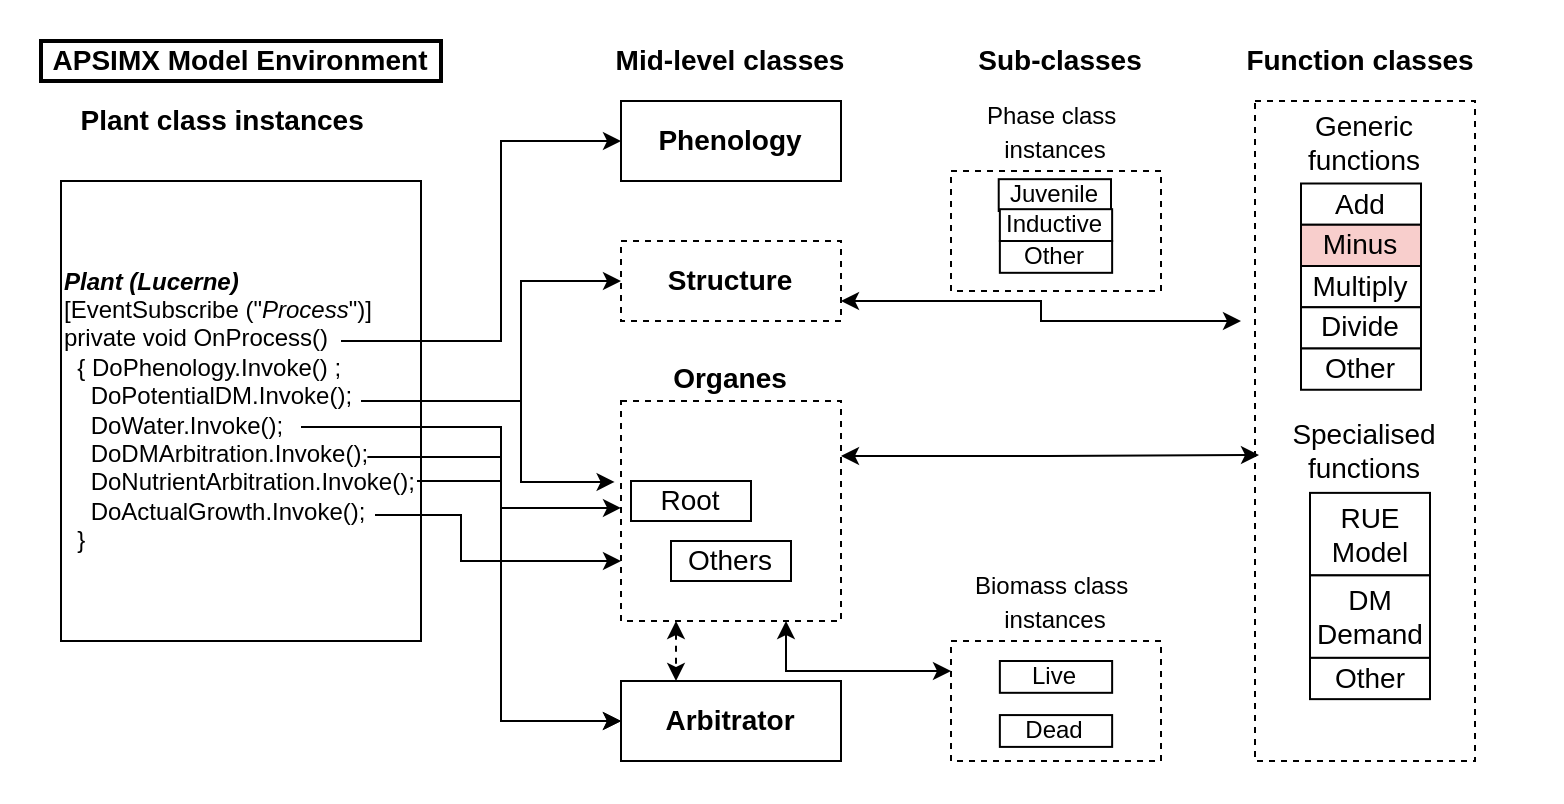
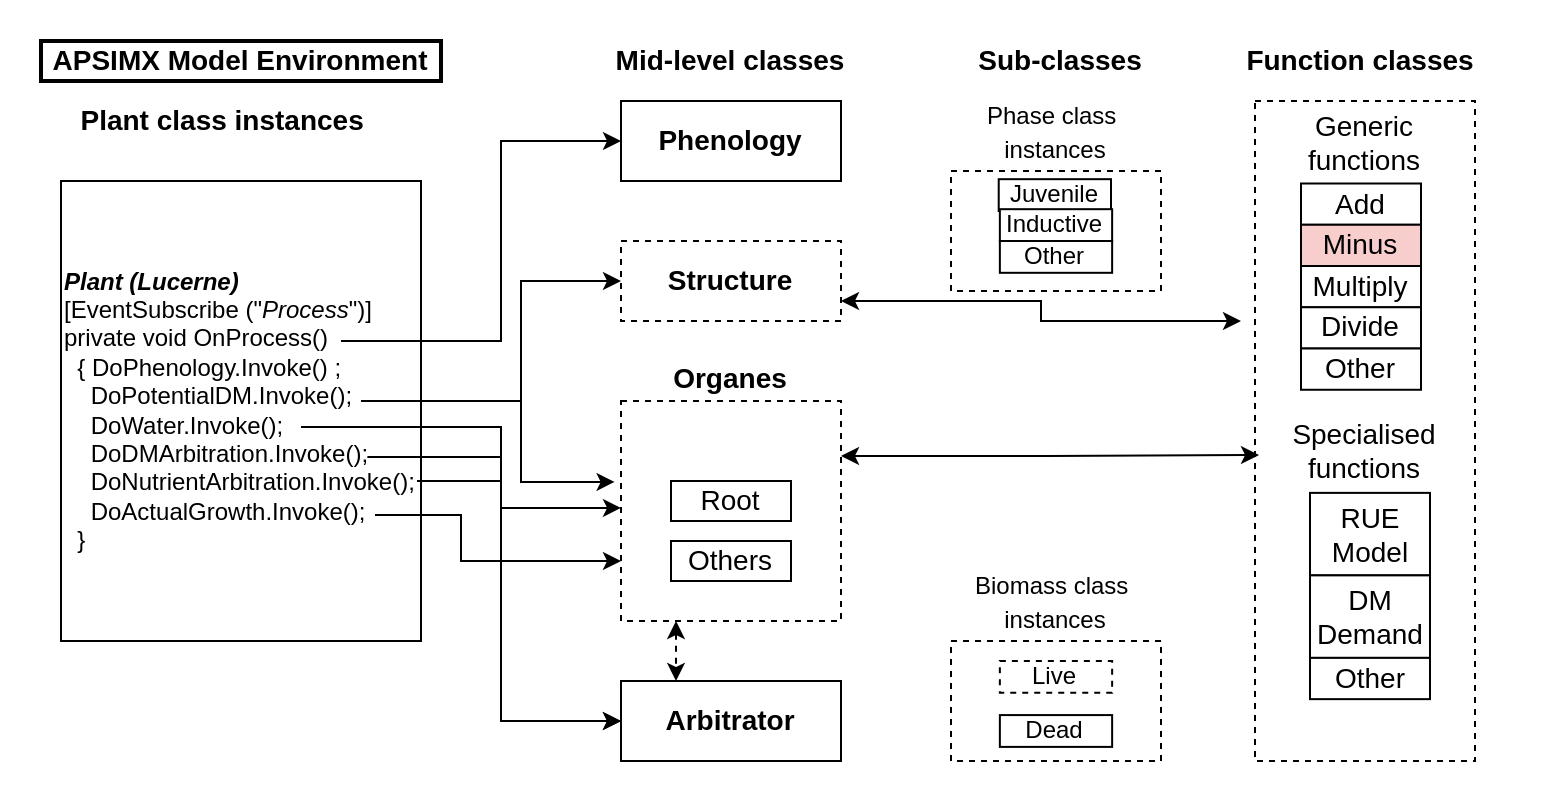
node "Root": moved (691, 501) -> (731, 501)
edge "Organes" -- "Biomass class instances": removed
node "Live": style solid -> dashed
